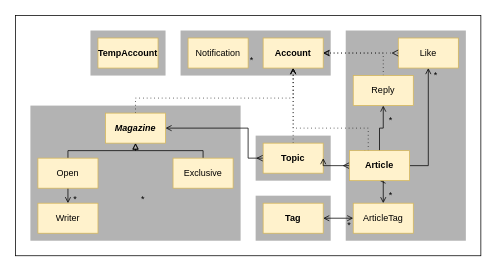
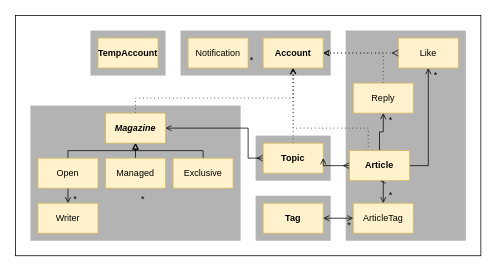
node "Reply": moved (383, 90) -> (383, 98)
edge "Managed" -> "Magazine": added
node "Managed": added
